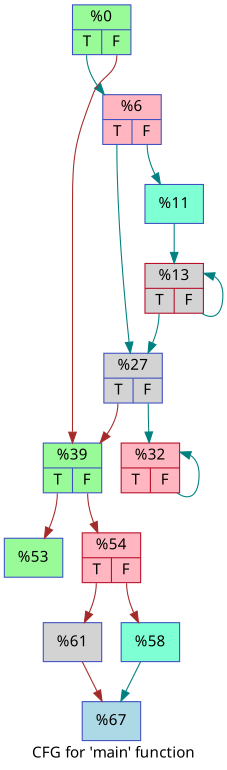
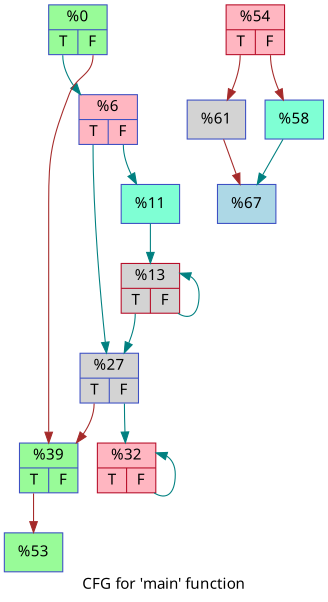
edge "%39" -> "%54": removed
